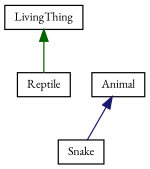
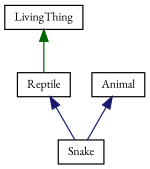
edge "Snake" -> "Reptile": added
